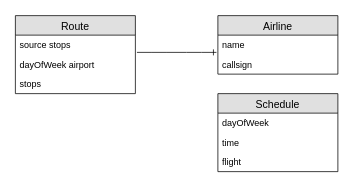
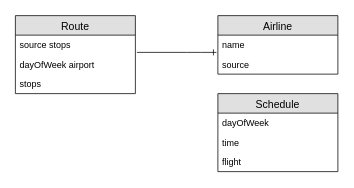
node "callsign": label "callsign" -> "source"
